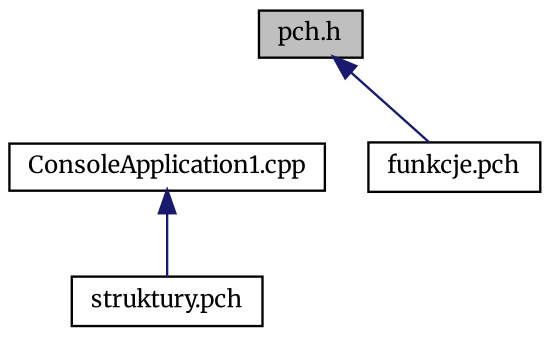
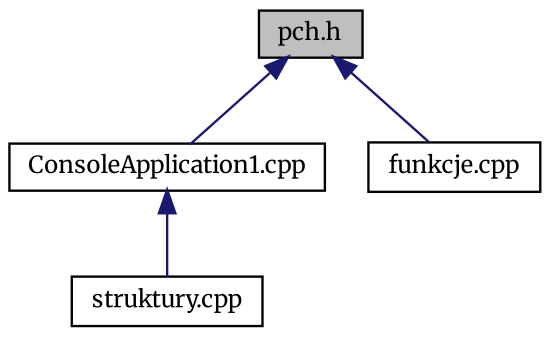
edge "ConsoleApplication1.cpp" -> "pch.h": added
node "funkcje.pch": label "funkcje.pch" -> "funkcje.cpp"
node "struktury.pch": label "struktury.pch" -> "struktury.cpp"
